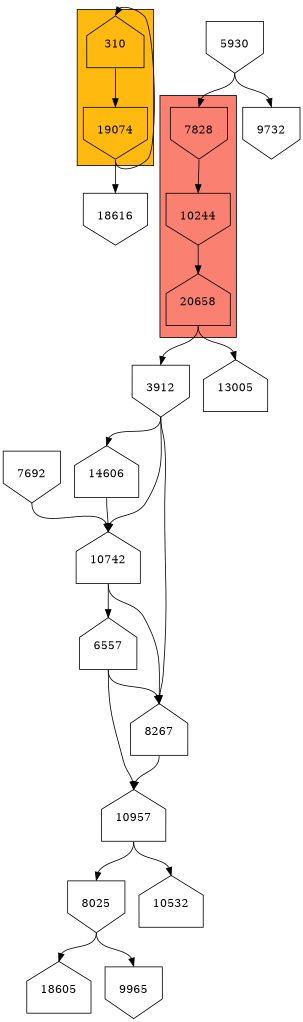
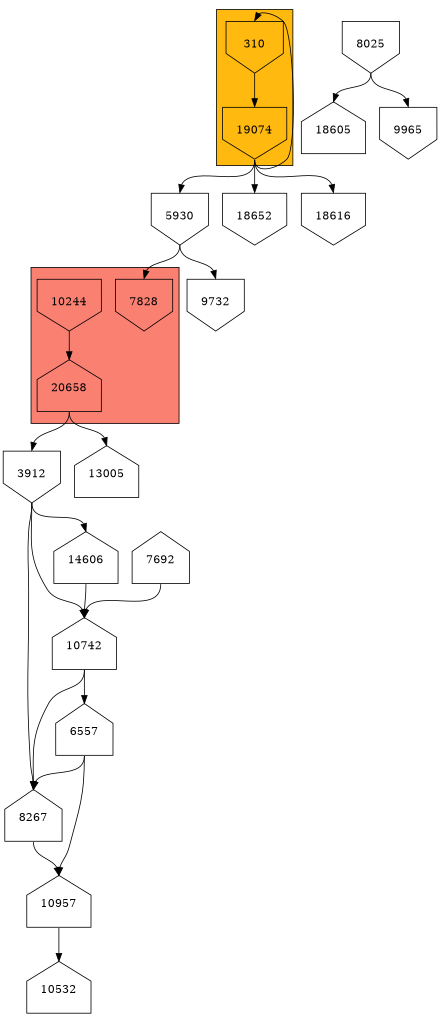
node "310": shape house -> invhouse
edge "7828" -> "10244": removed
edge "19074" -> "5930": added
node "18652": added
node "7692": shape invhouse -> house
edge "10957" -> "8025": removed
